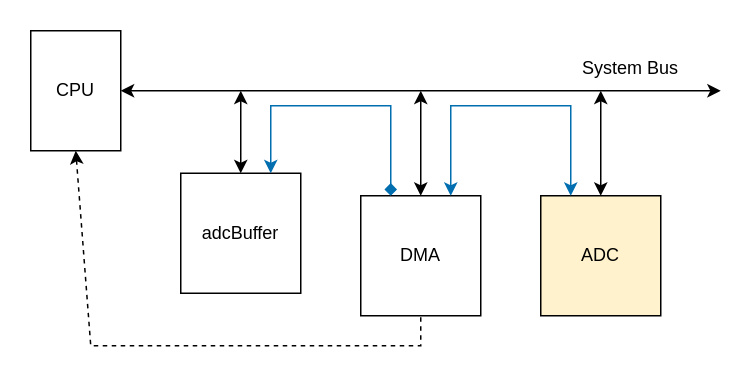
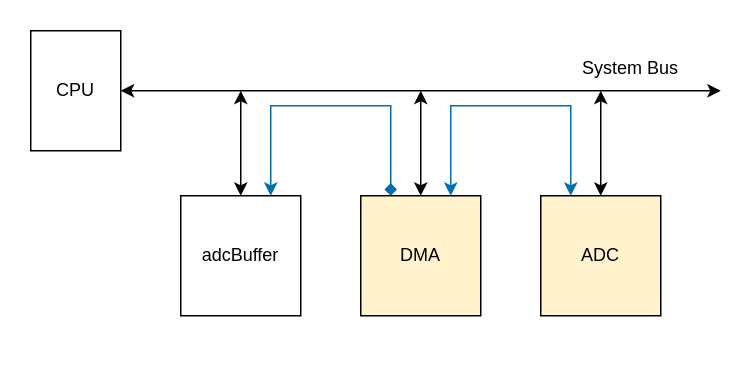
node "adcBuffer": moved (241, 233) -> (241, 256)
node "DMA": fillcolor #ffffff -> #fff2cc
edge "DMA" -> "CPU": removed
